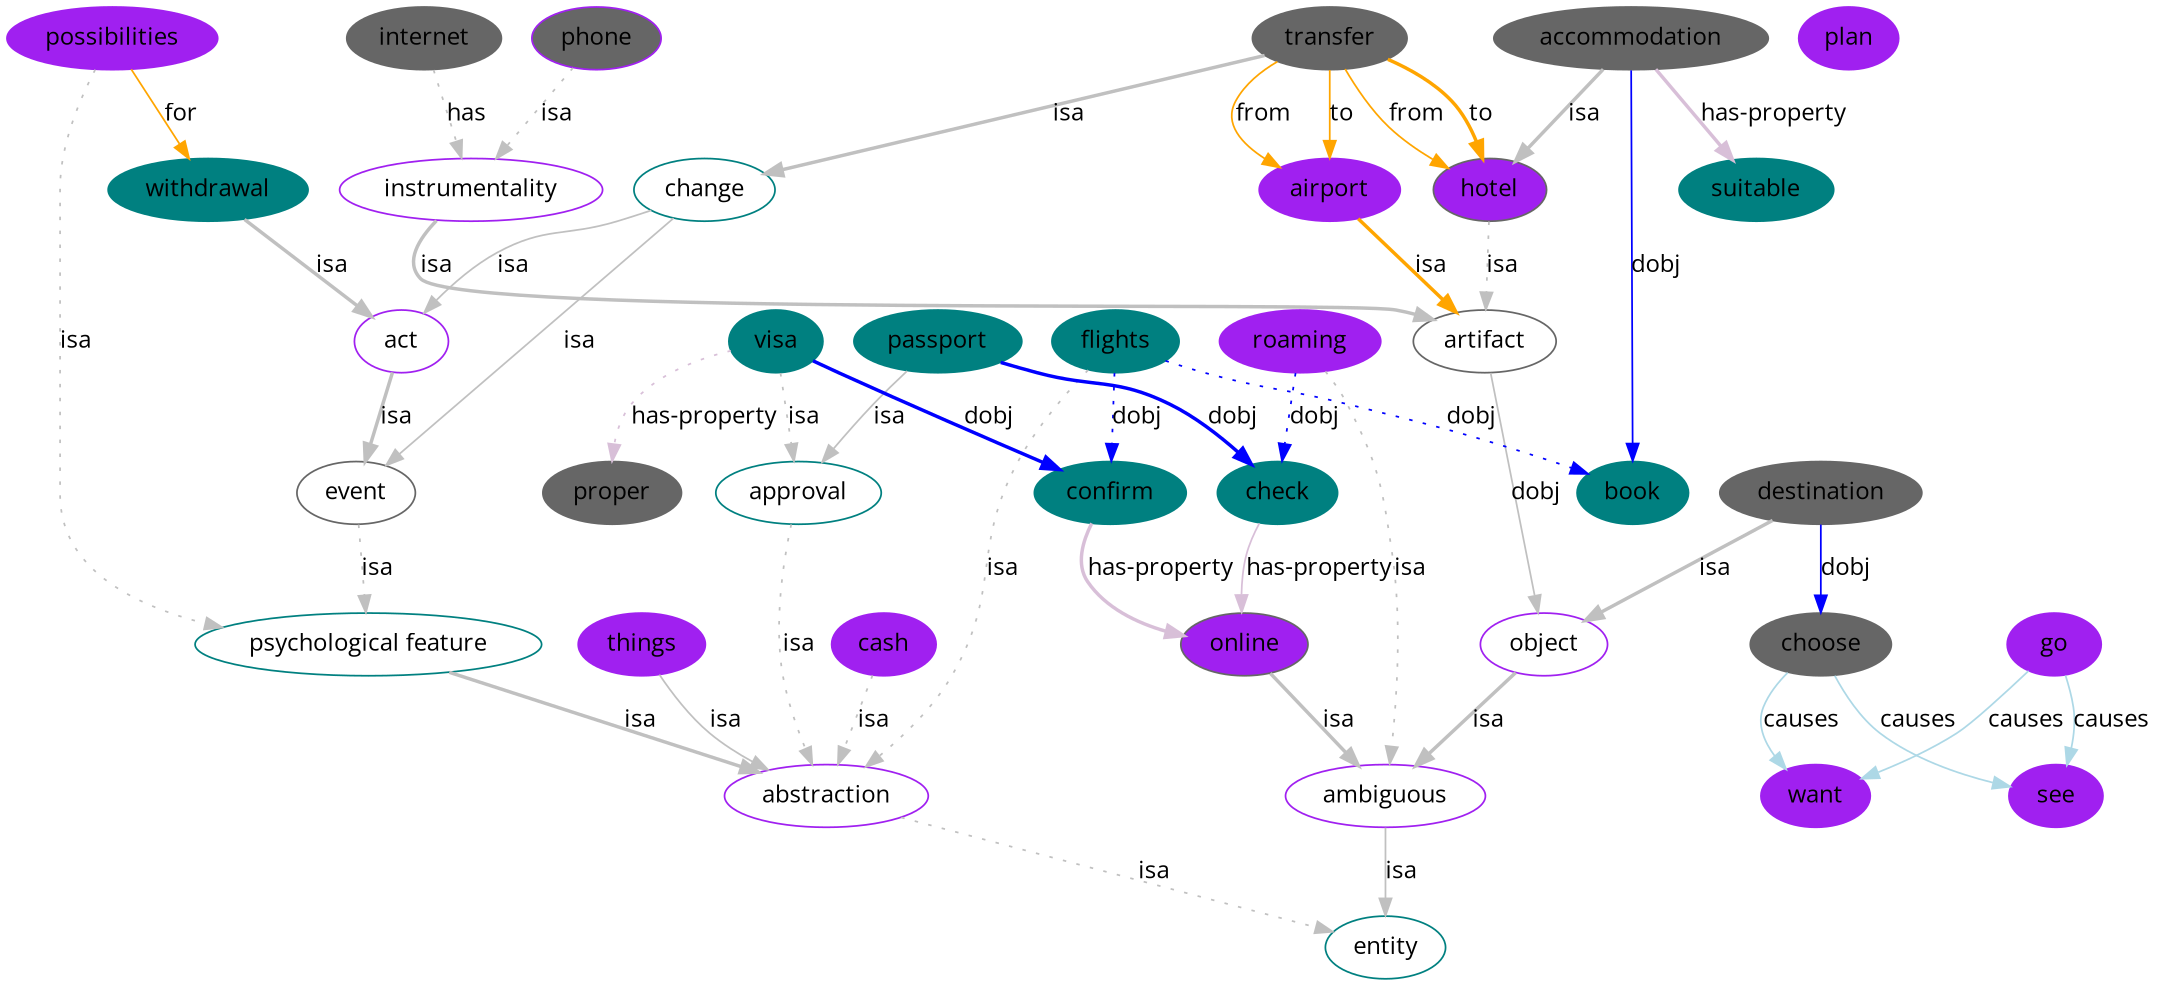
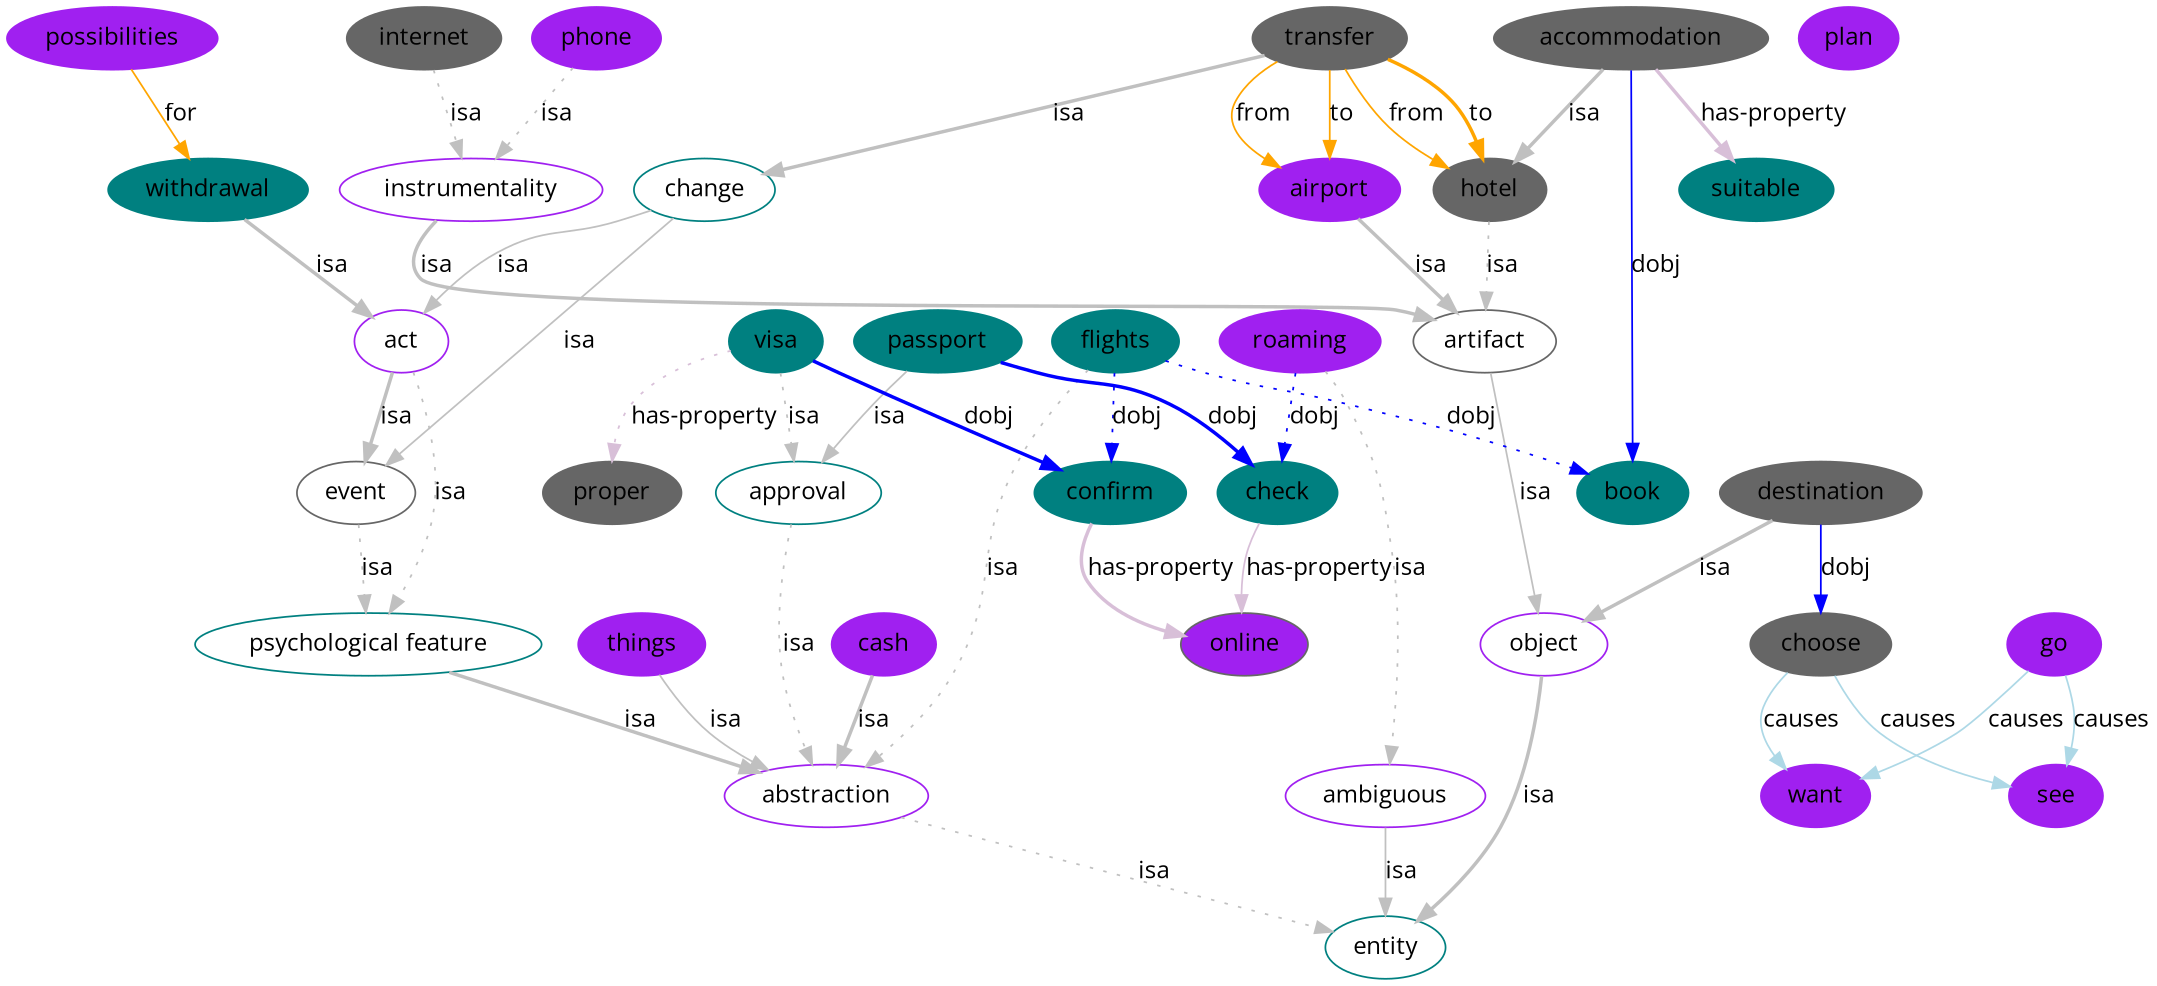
node "phone": fillcolor gray40 -> purple
edge "internet" -> "instrumentality": label "has" -> "isa"
node "hotel": fillcolor purple -> gray40
edge "airport" -> "artifact": color orange -> grey
edge "possibilities" -> "psychological feature": now "act" -> "psychological feature"
edge "artifact" -> "object": label "dobj" -> "isa"
edge "cash" -> "abstraction": style dotted -> bold
edge "online" -> "ambiguous": removed, label "isa"
edge "object" -> "ambiguous": now "object" -> "entity"
